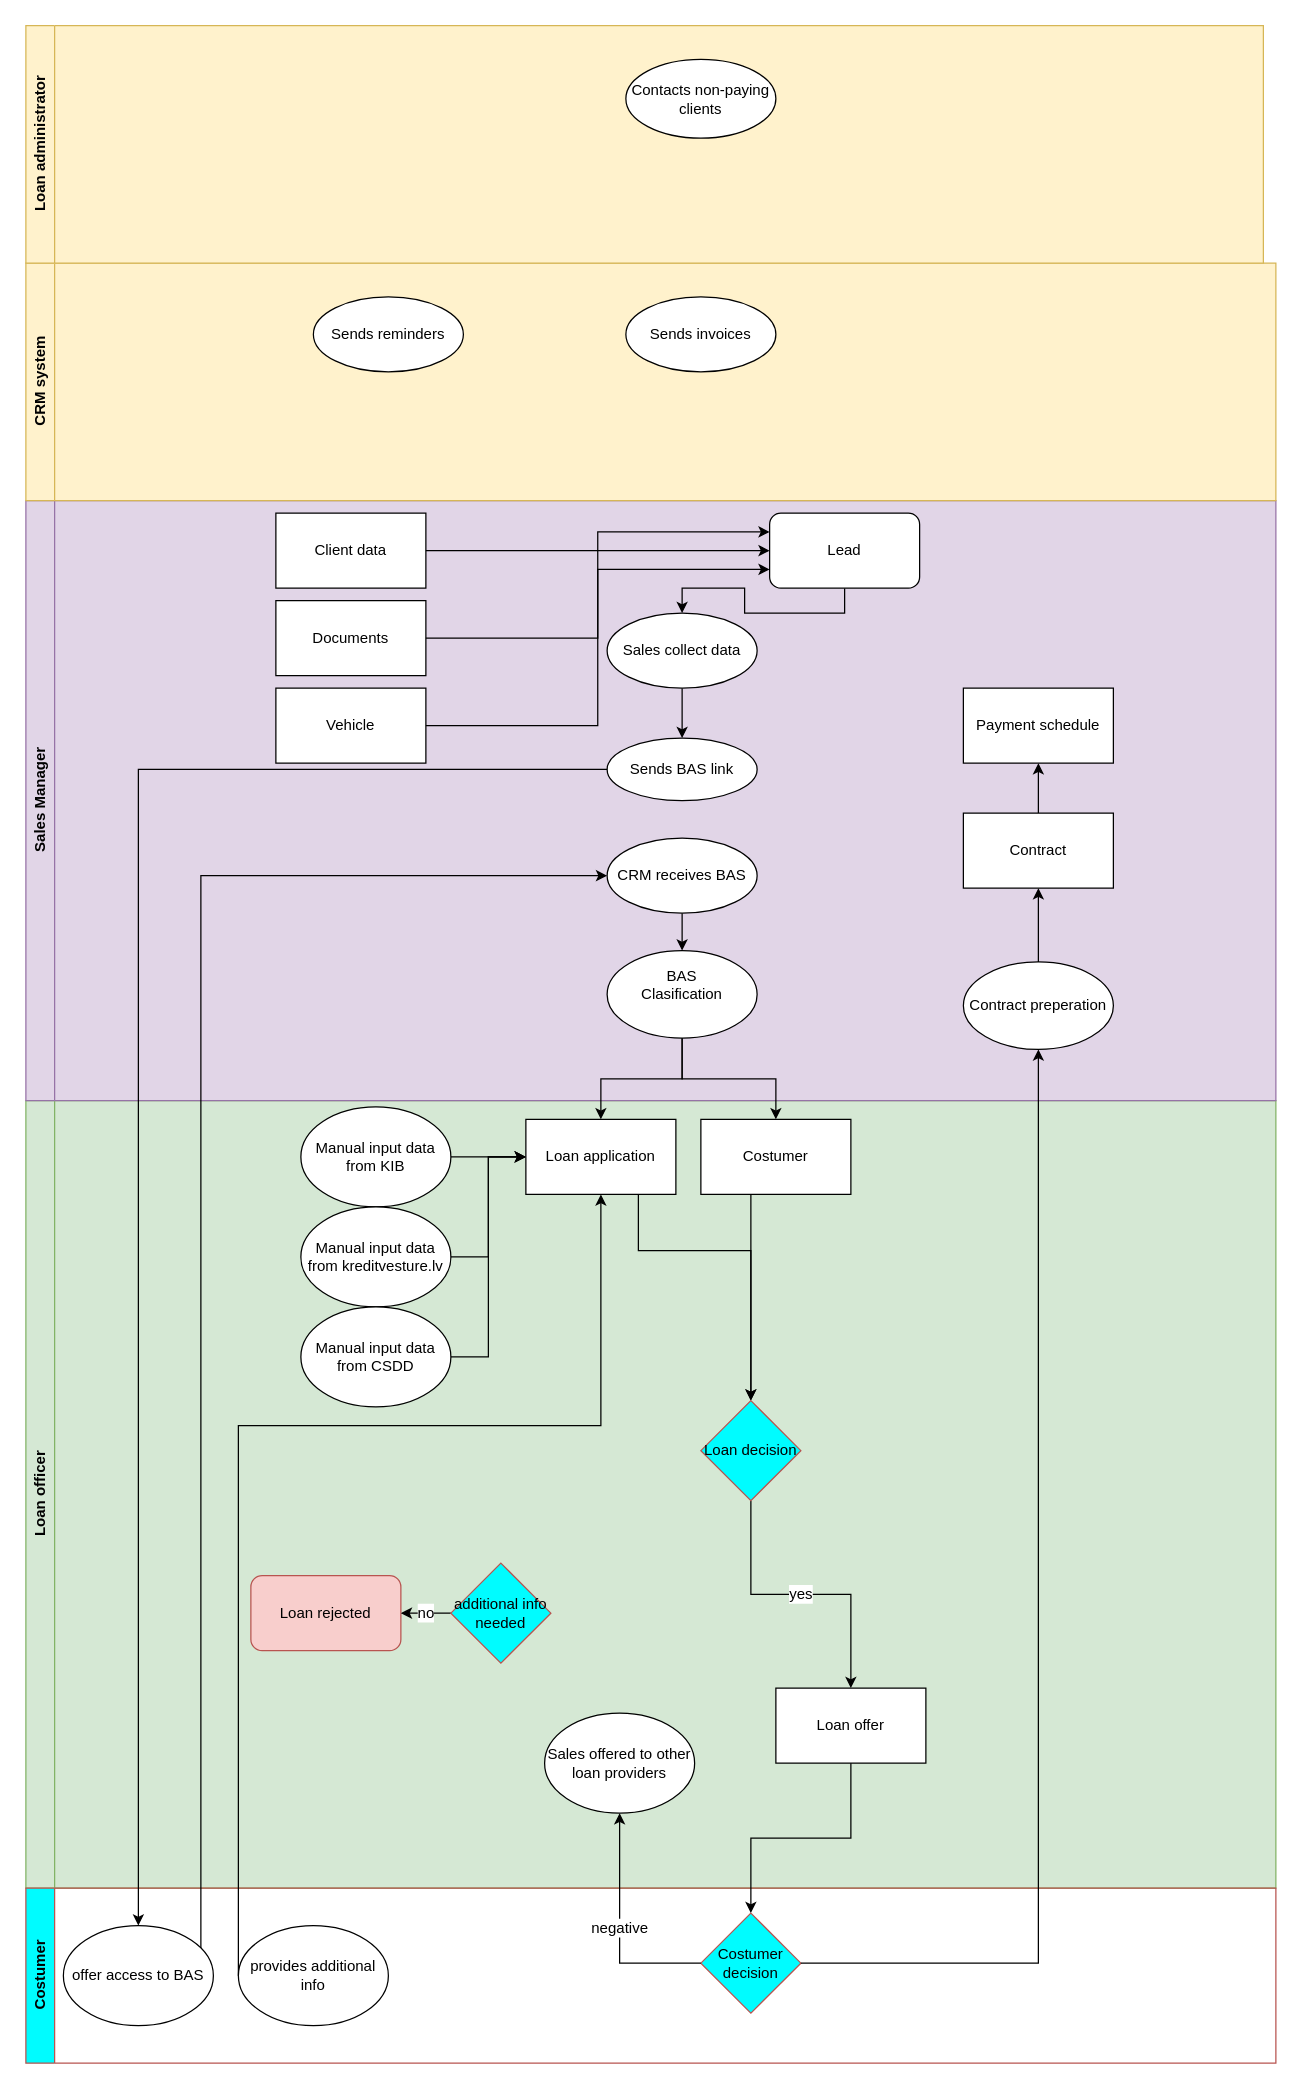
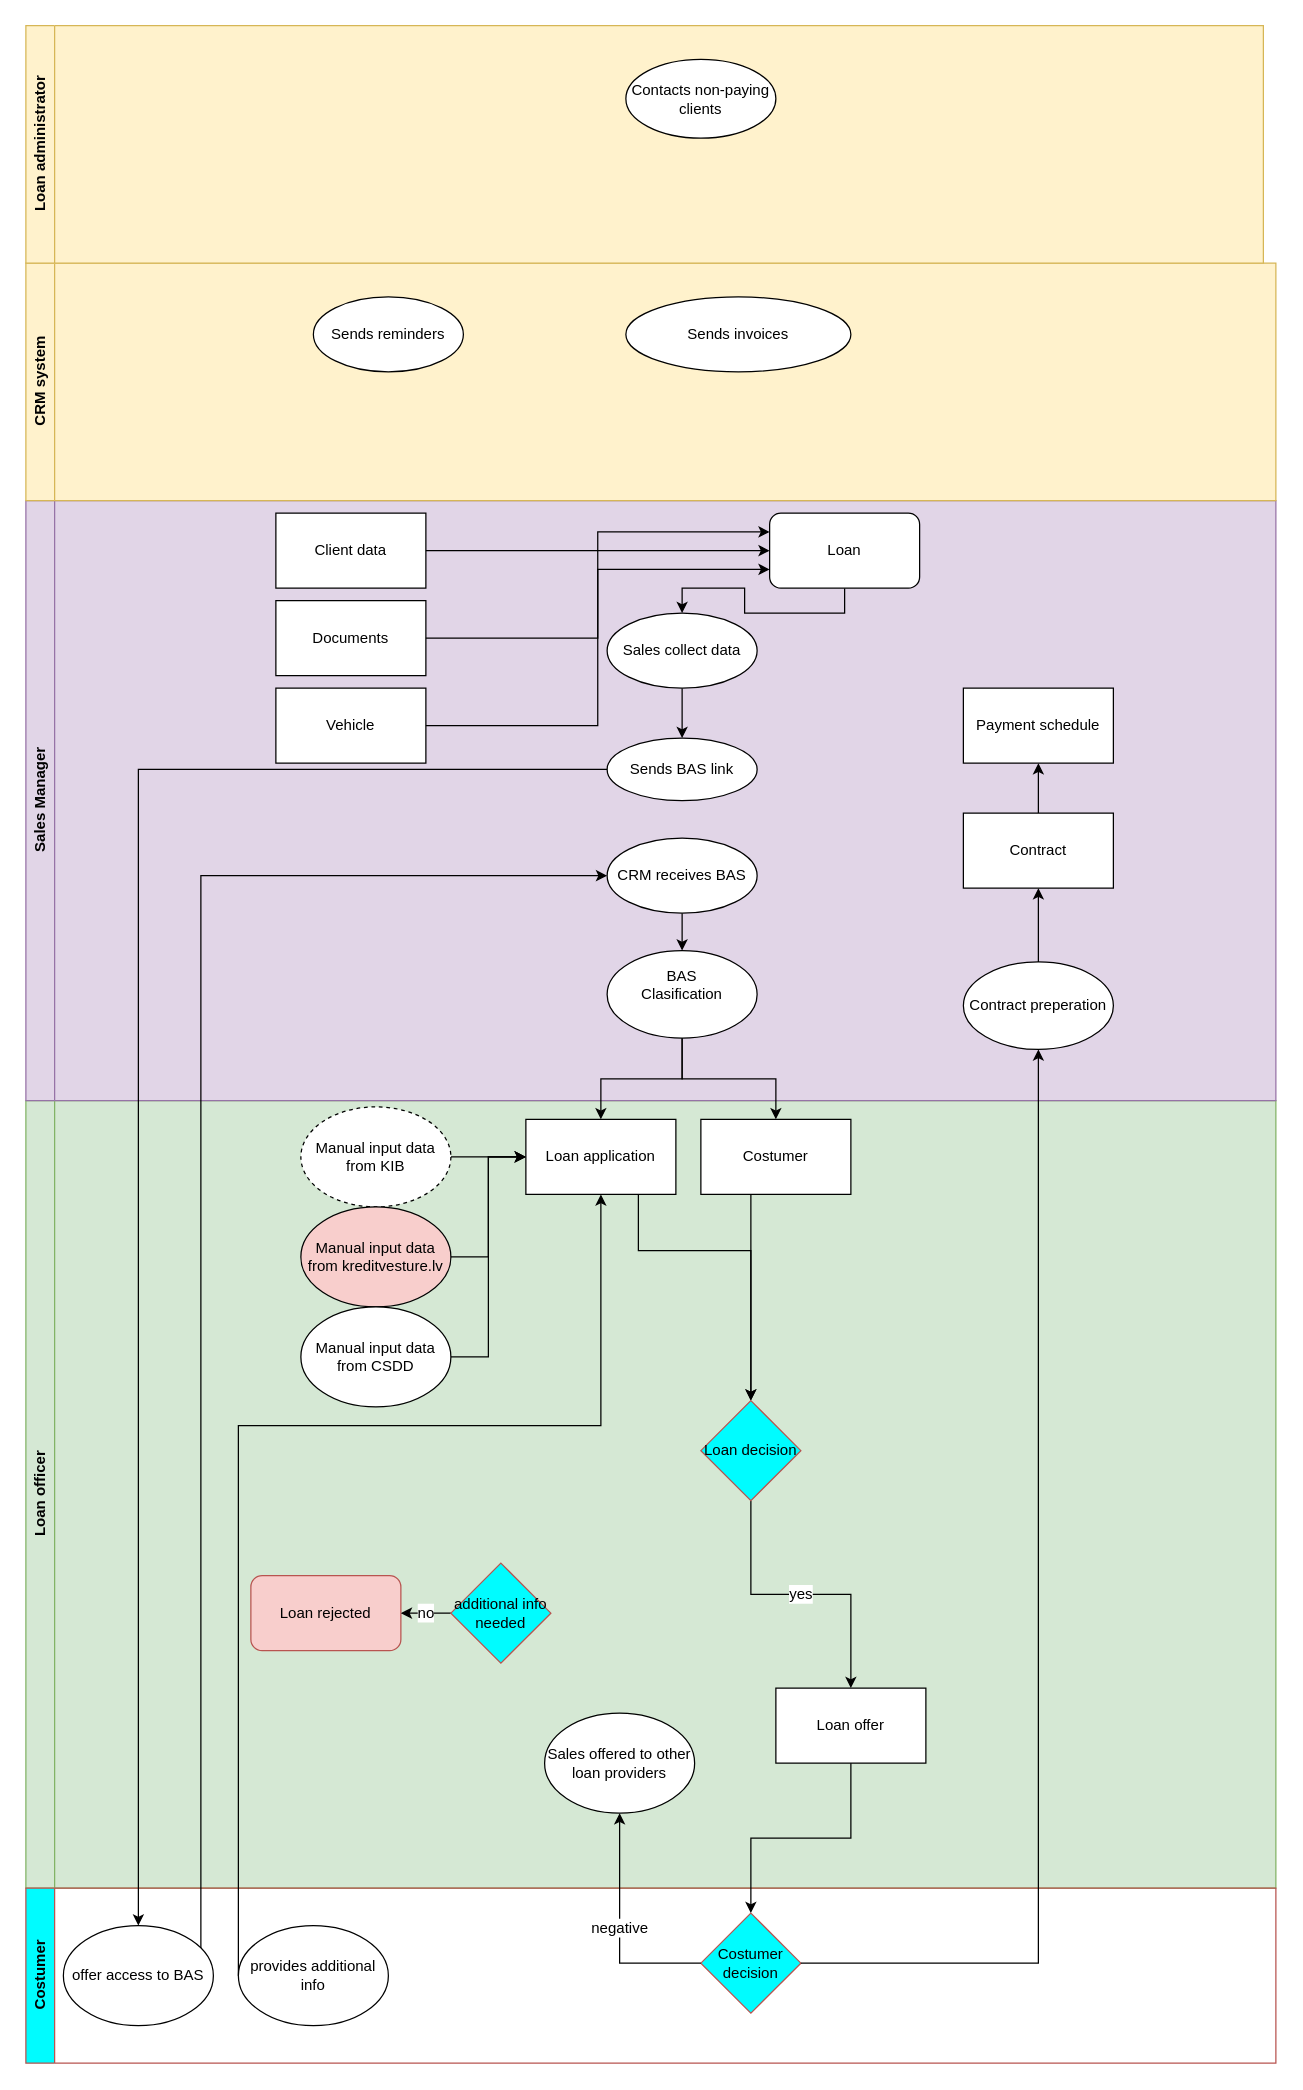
node "Sends invoices": size 150x75 -> 225x75
node "Lead": label "Lead" -> "Loan"
node "Manual input data from KIB": style solid -> dashed
node "Manual input data from kreditvesture.lv": fillcolor #ffffff -> #f8cecc
